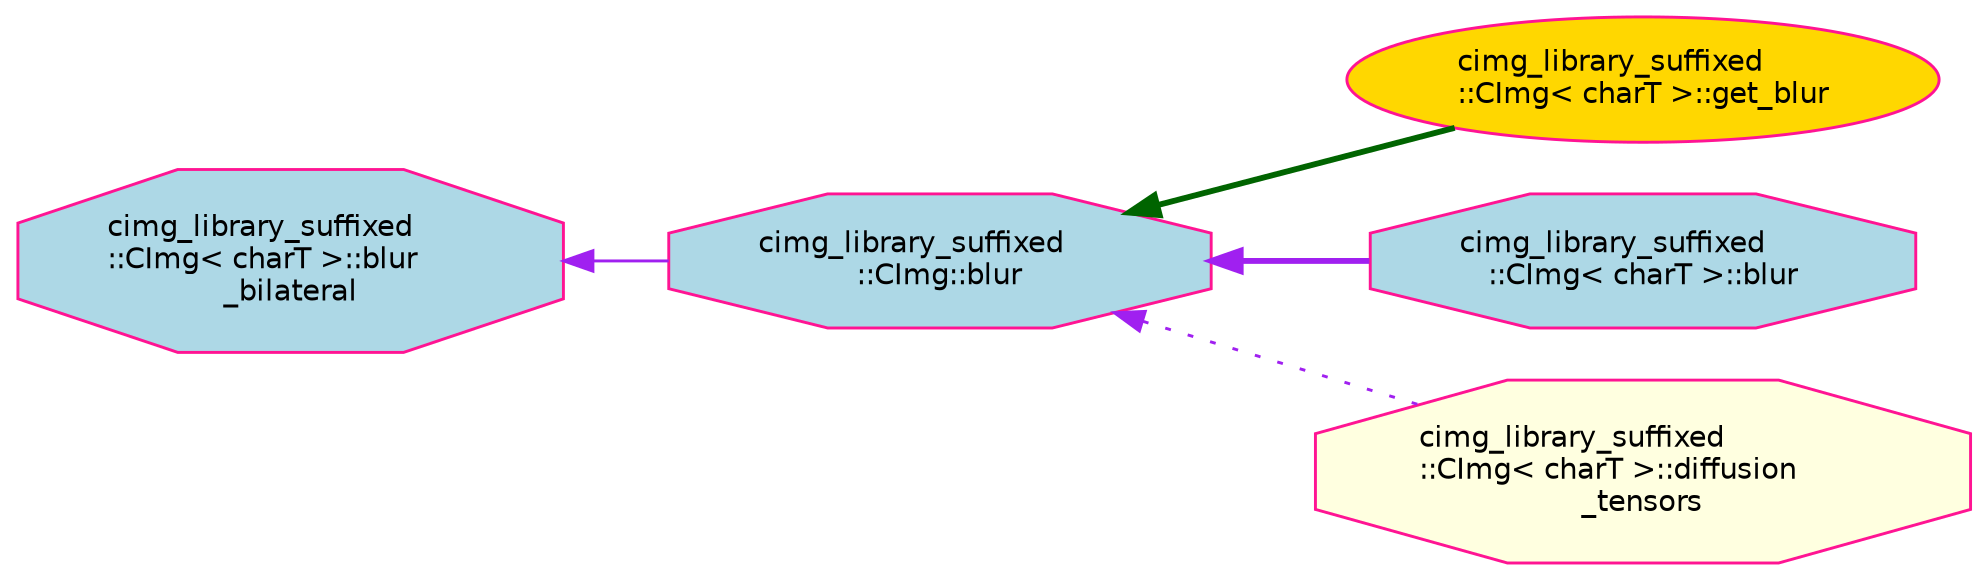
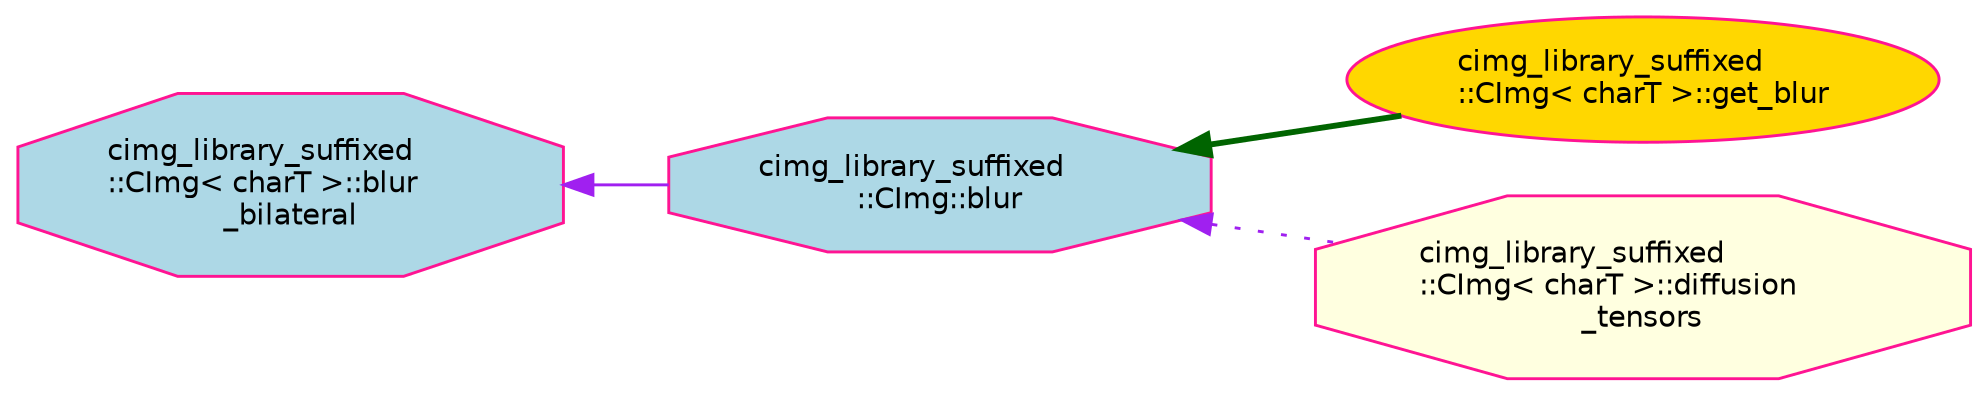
node "cimg_library_suffixed ::CImg< charT >::blur": removed
